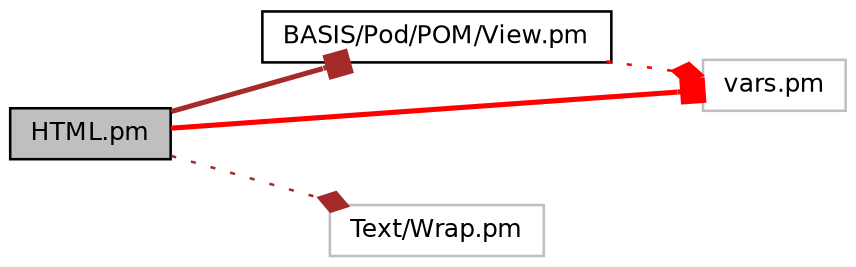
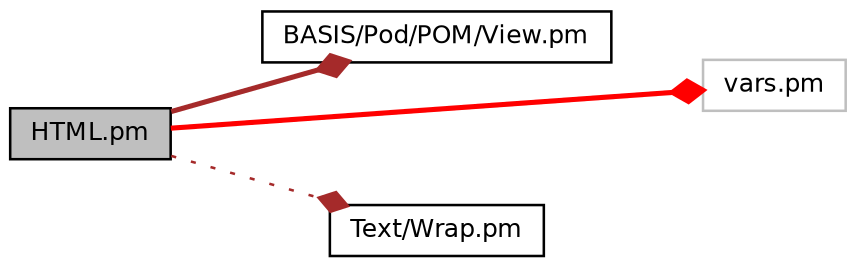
edge "BASIS/Pod/POM/View.pm" -> "vars.pm": removed
edge "HTML.pm" -> "BASIS/Pod/POM/View.pm": arrowhead box -> diamond
edge "HTML.pm" -> "vars.pm": arrowhead box -> diamond
node "Text/Wrap.pm": color grey75 -> black
